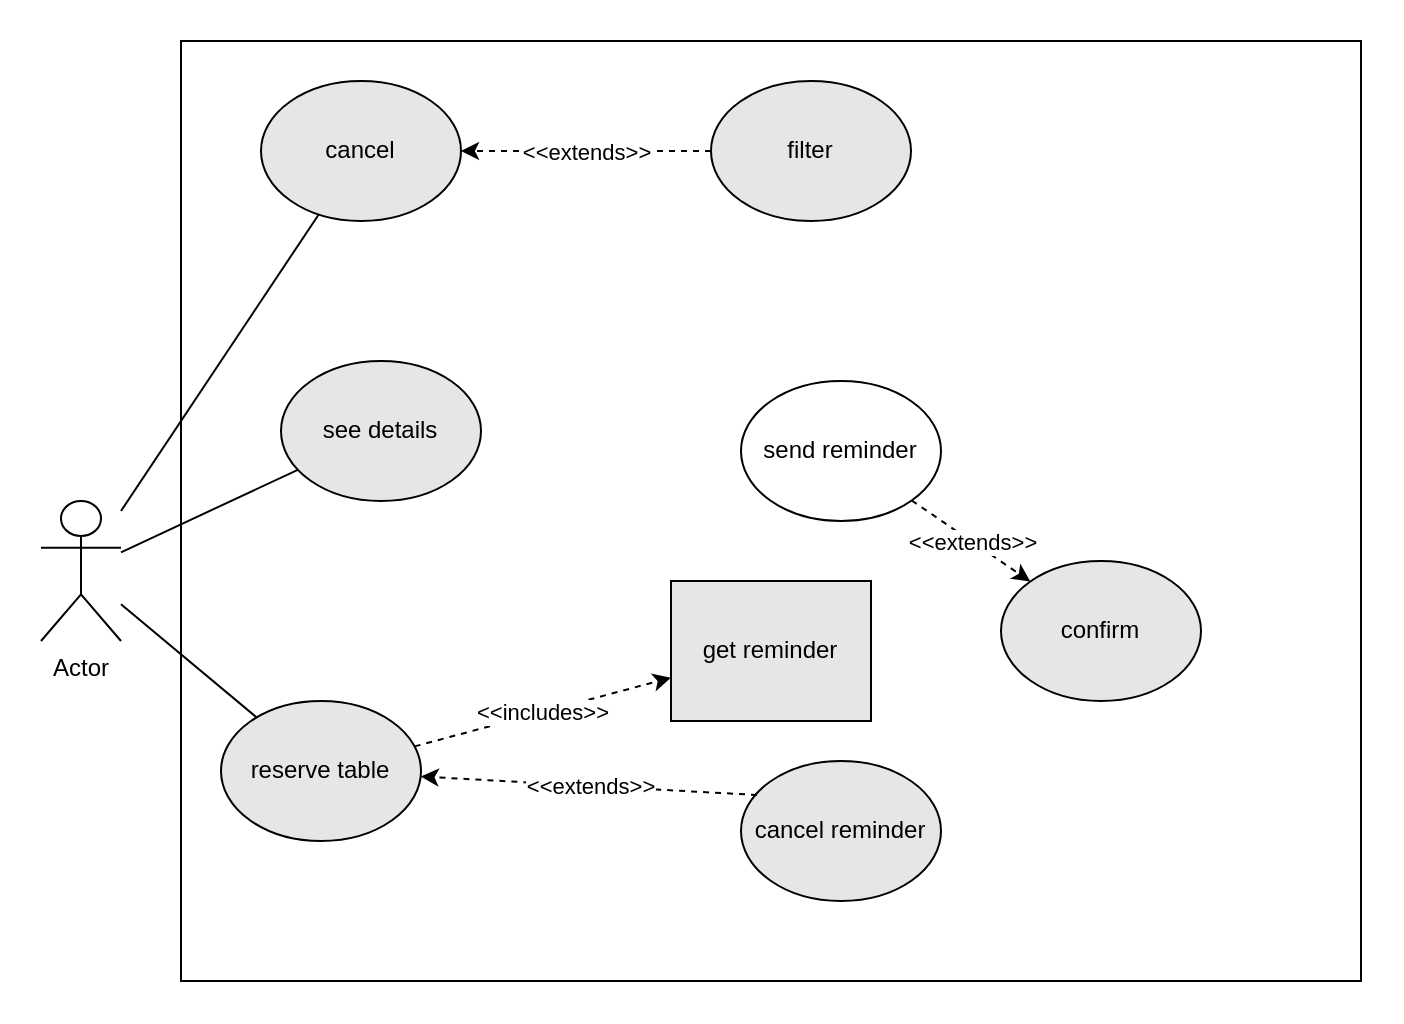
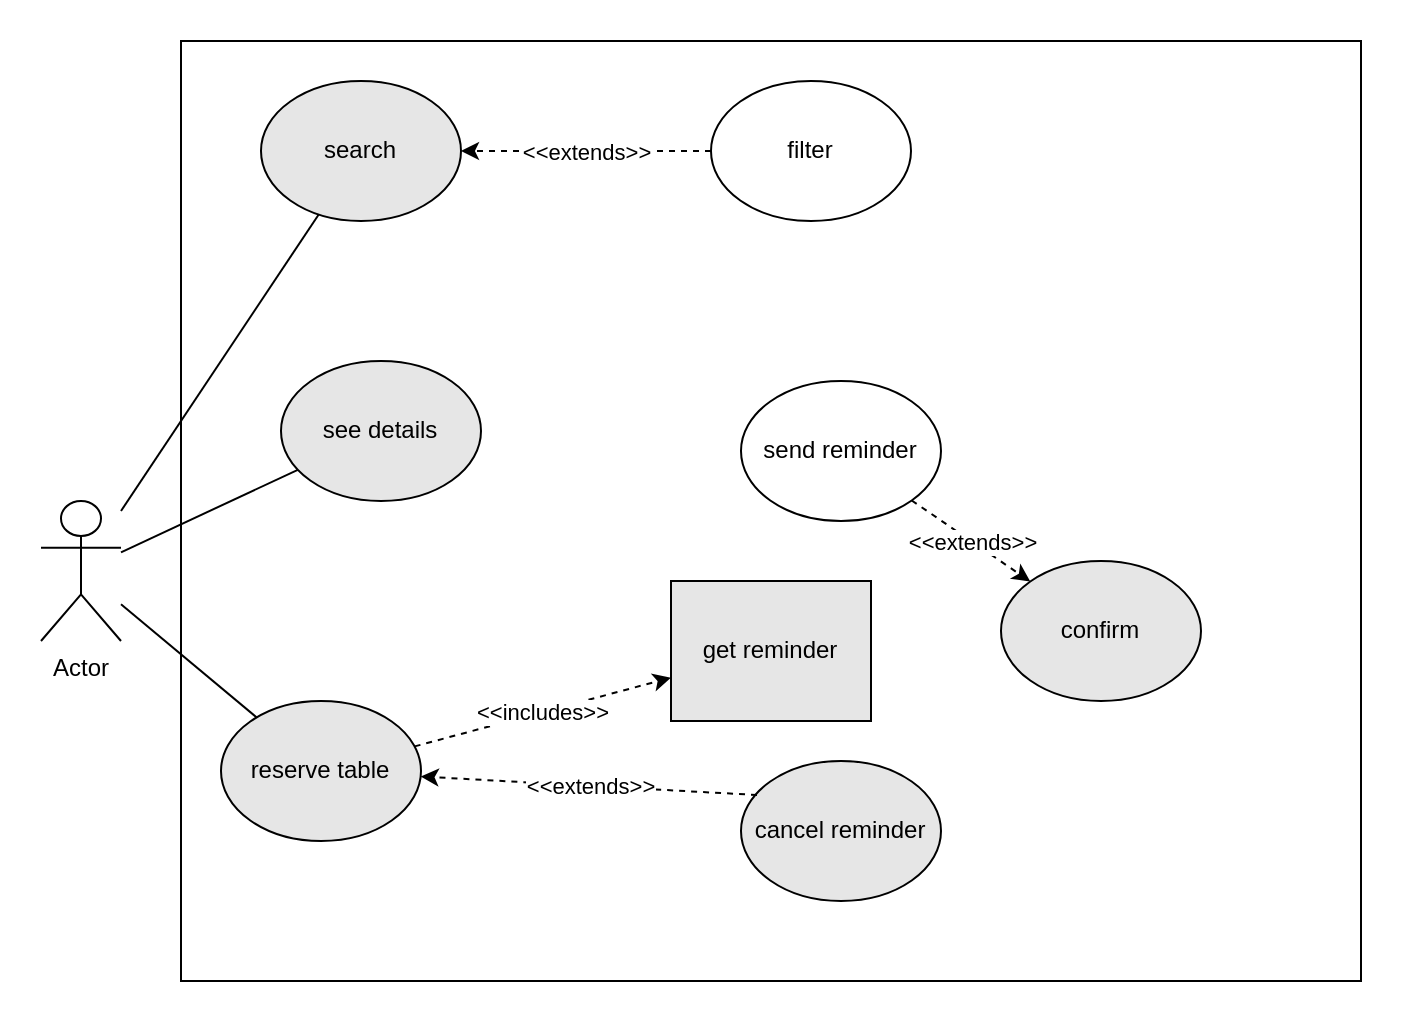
node "cancel": label "cancel" -> "search"
node "filter": fillcolor #e6e6e6 -> #ffffff
